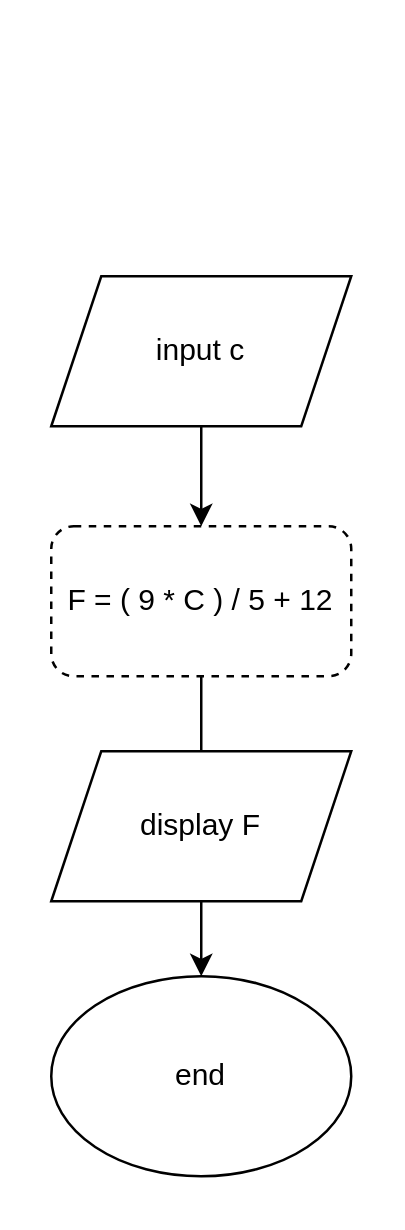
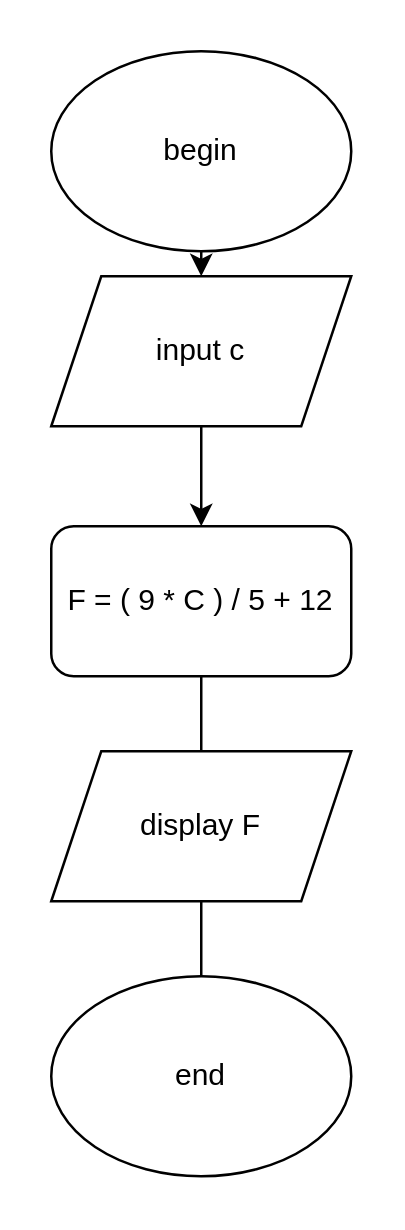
node "begin": added
edge "begin" -> "input c": added
node "F = ( 9 * C ) / 5 + 12": style dashed -> solid
edge "display F" -> "end": arrowhead classic -> none
